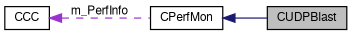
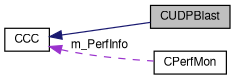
edge "CUDPBlast" -> "CPerfMon": now "CUDPBlast" -> "CCC"
